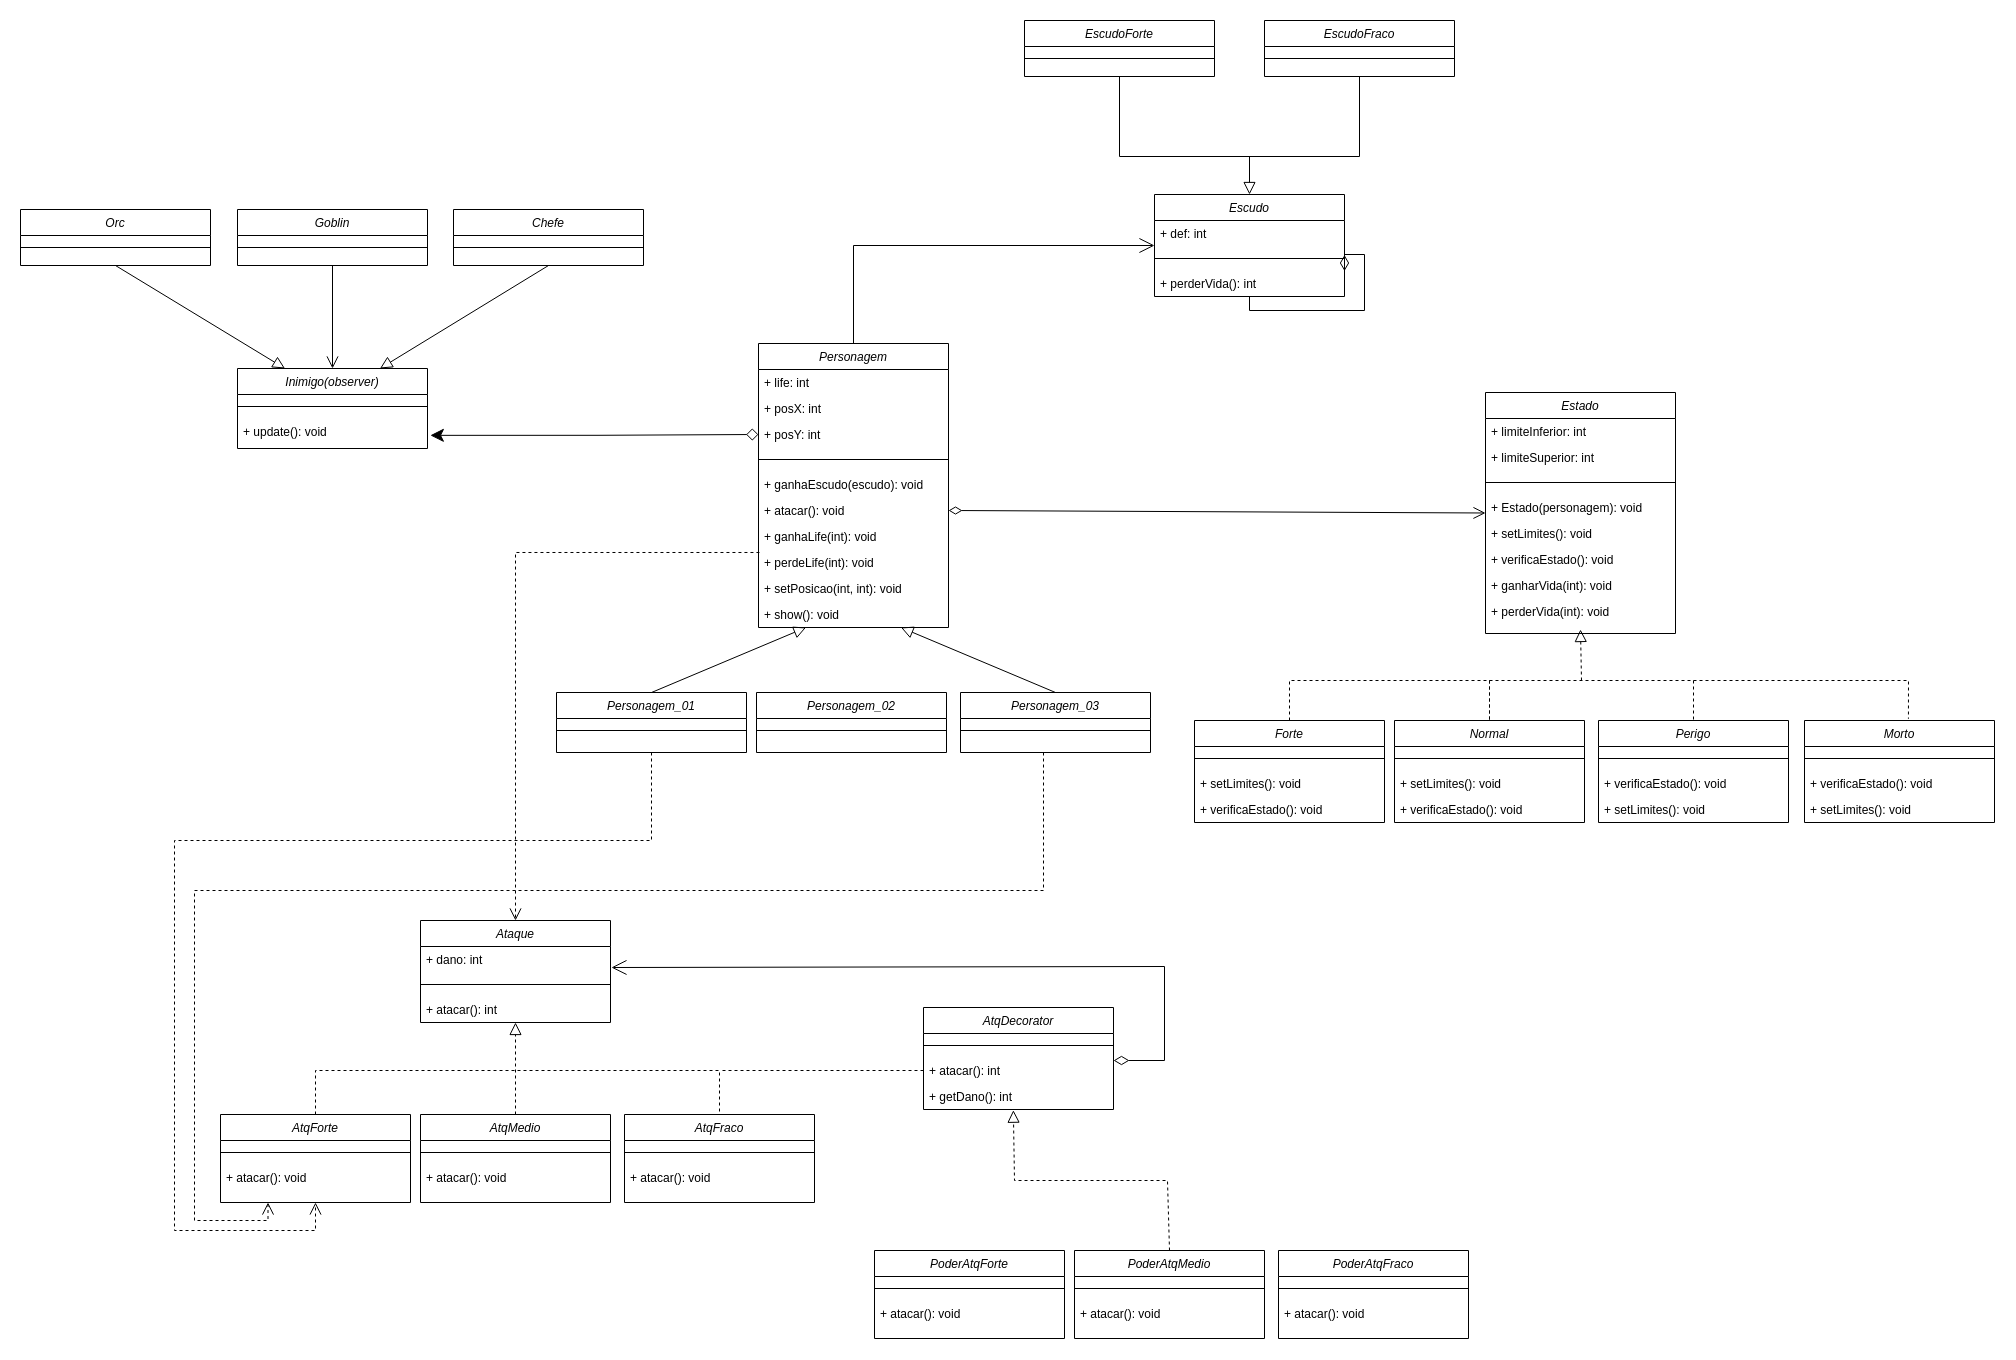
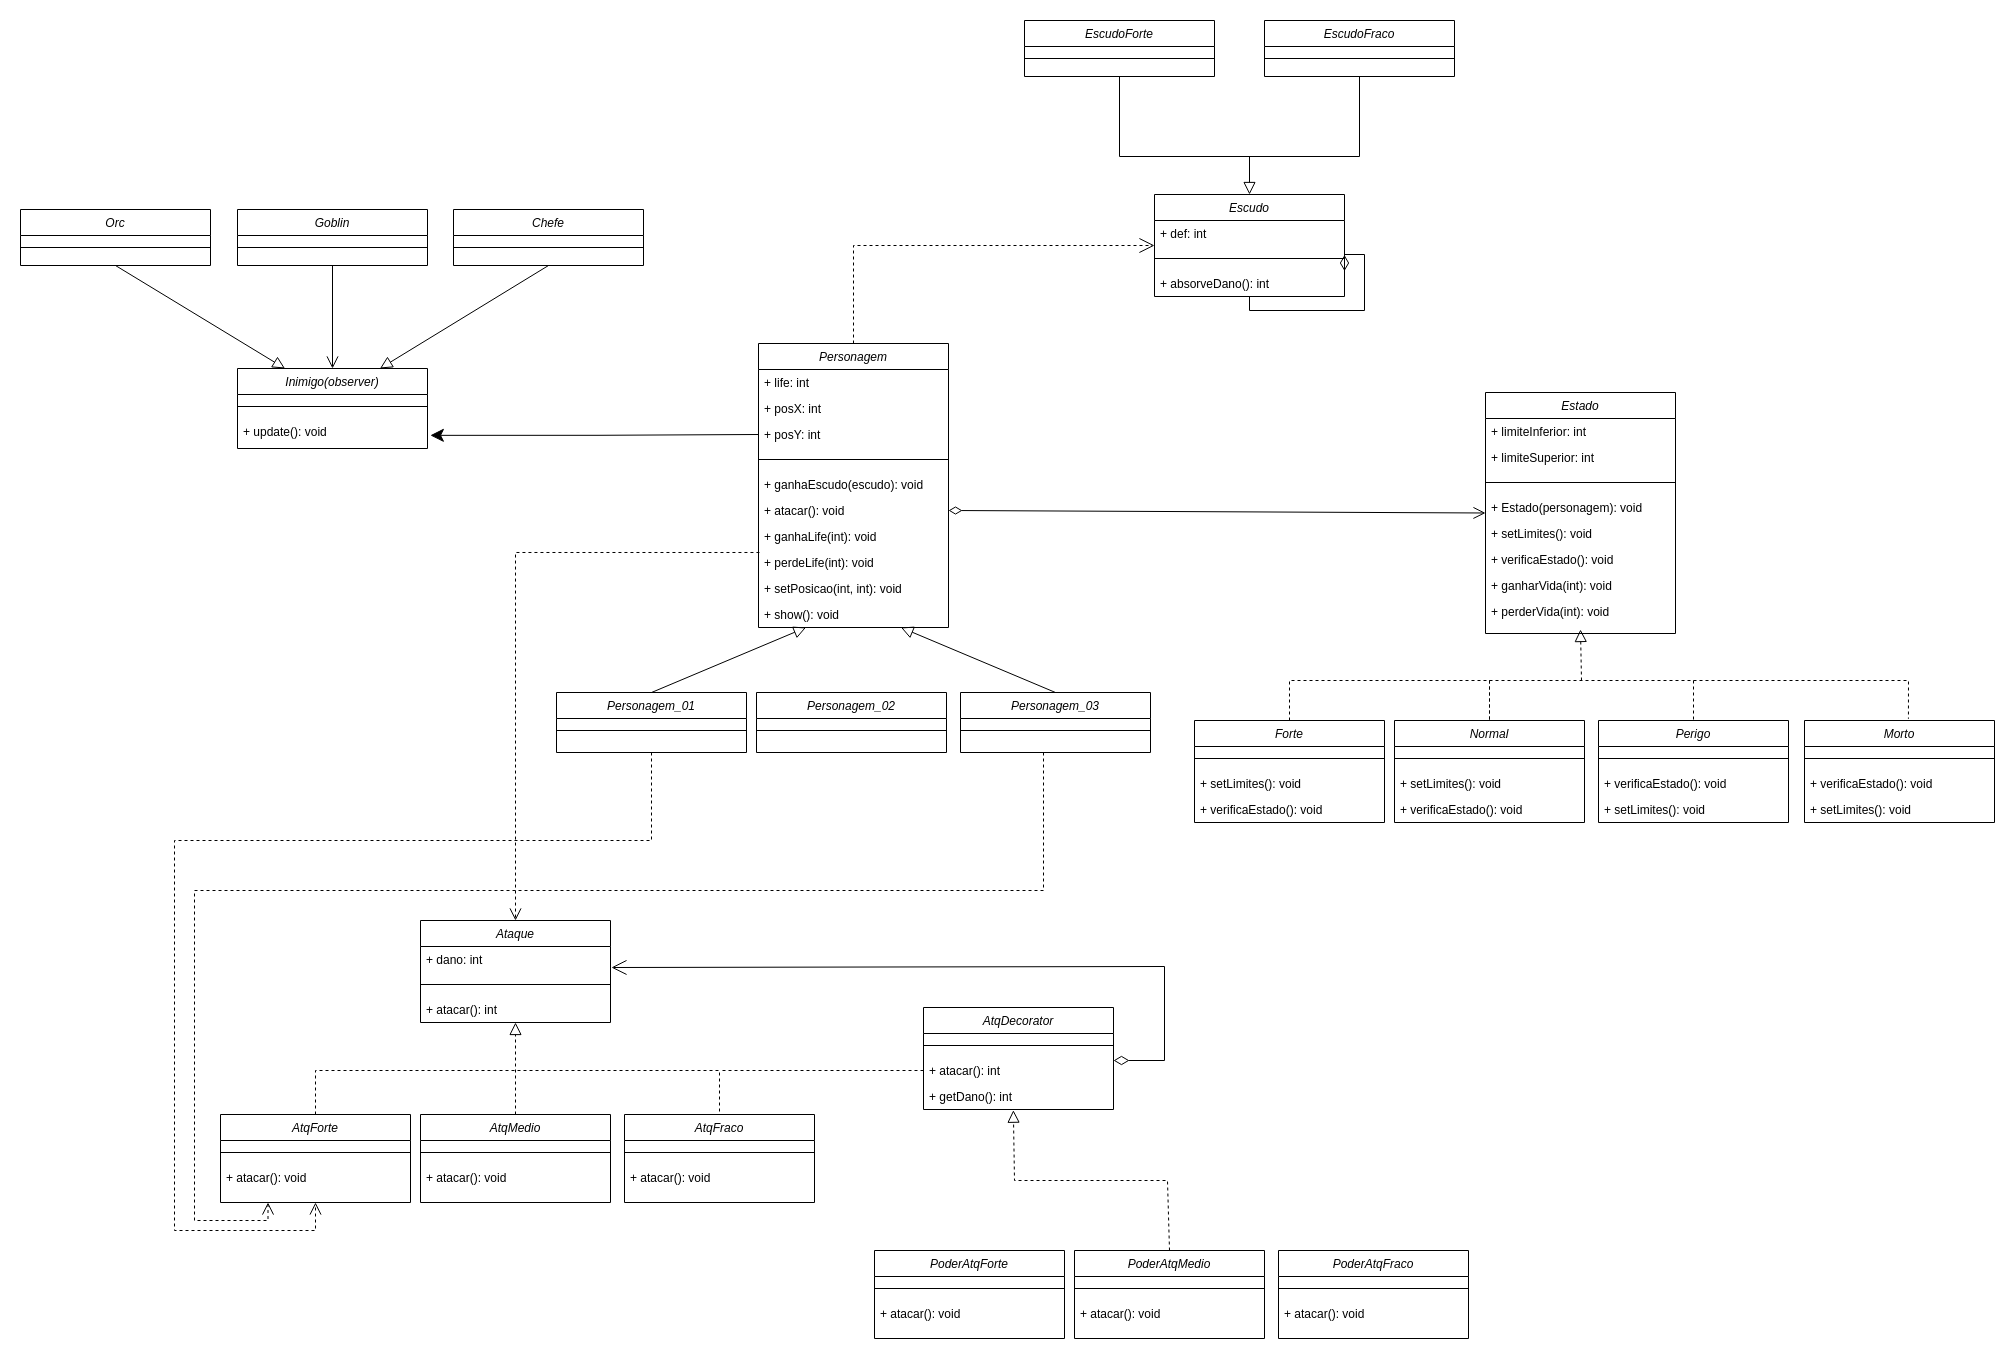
edge "Personagem" -> "Escudo": style solid -> dashed
node "+ perderVida(): int": label "+ perderVida(): int" -> "+ absorveDano(): int"
edge "+ update(): void" -- "+ posY: int": arrowhead diamond -> none
